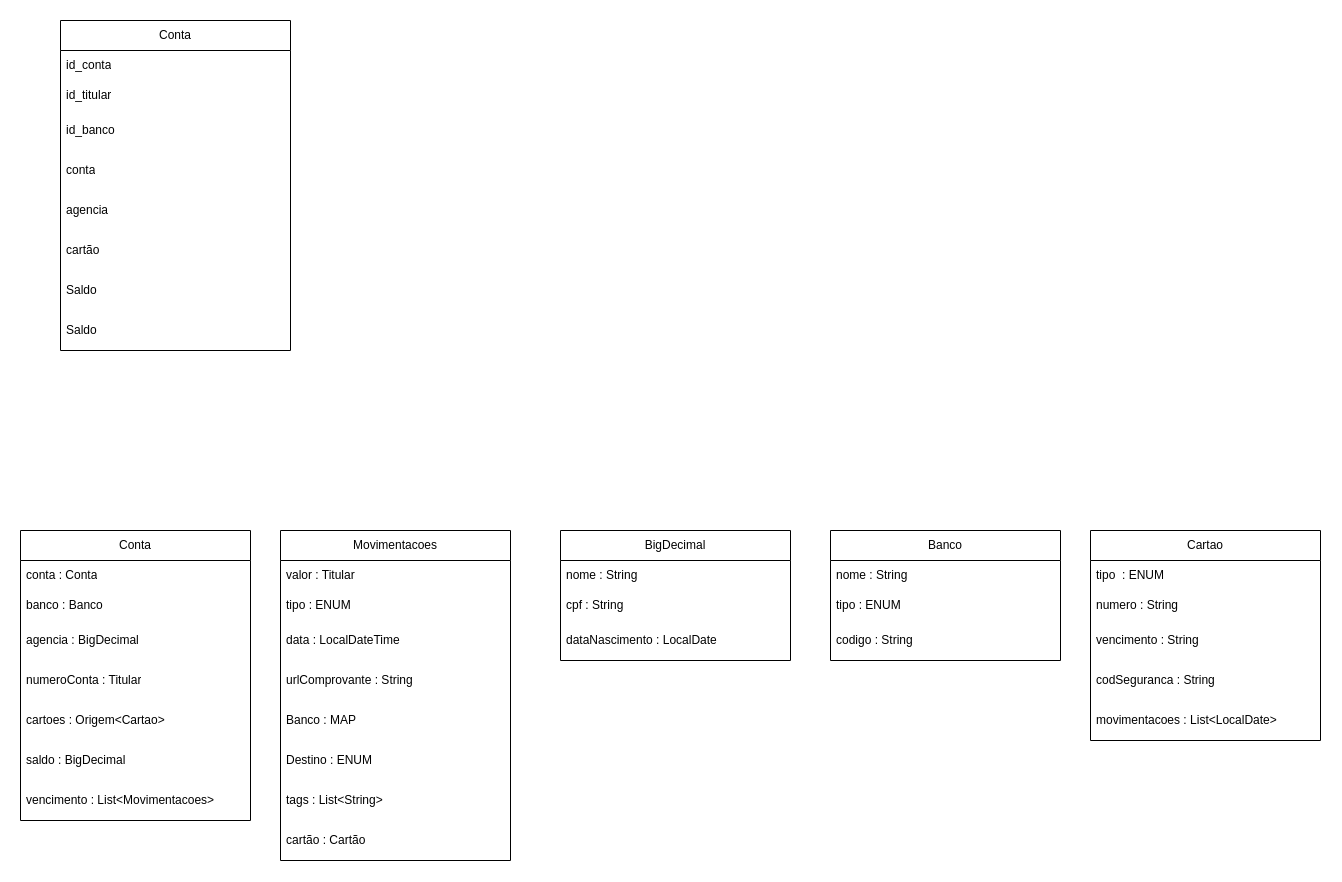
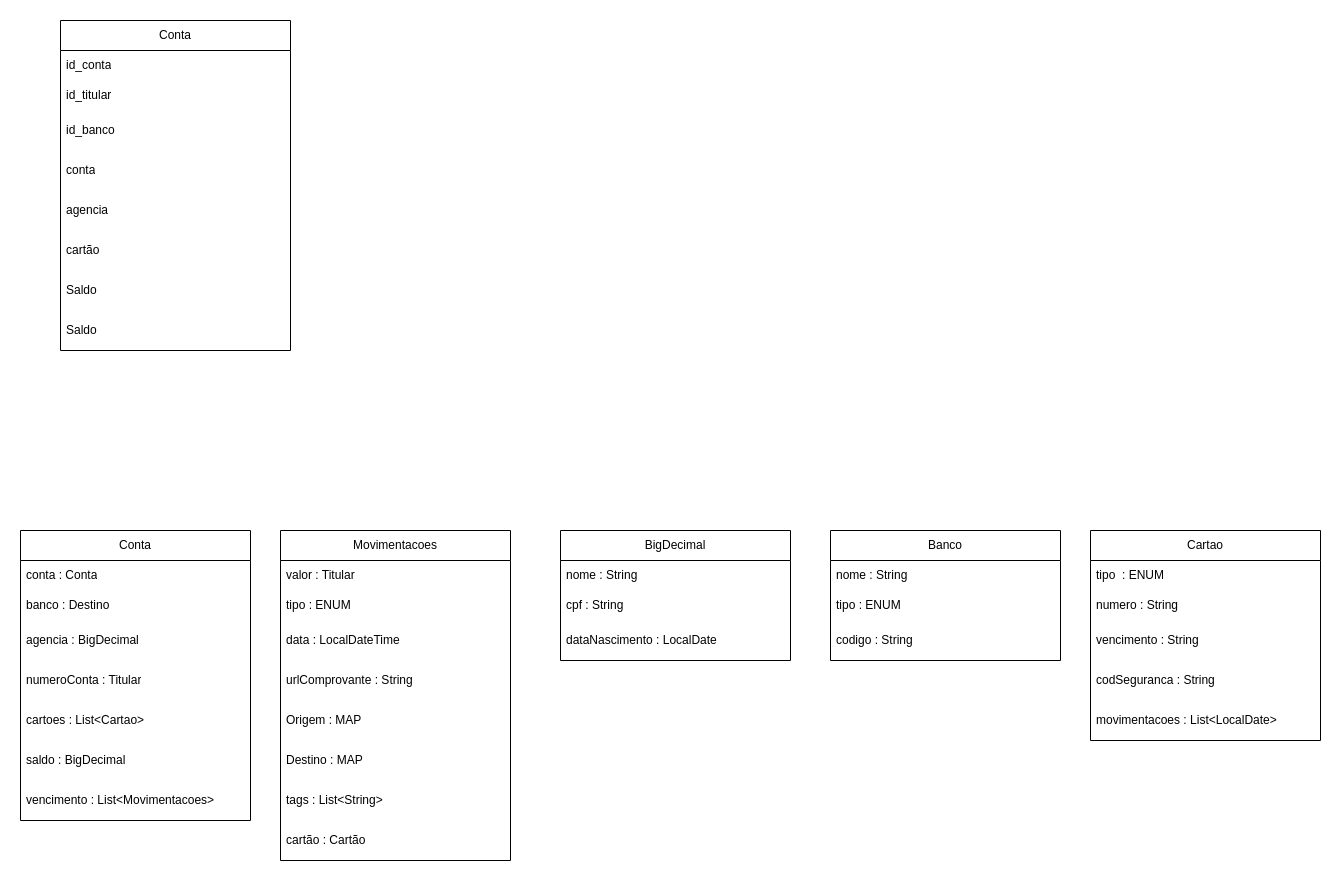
node "banco : Banco": label "banco : Banco" -> "banco : Destino"
node "cartoes : Origem<Cartao>": label "cartoes : Origem<Cartao>" -> "cartoes : List<Cartao>"
node "Banco : MAP": label "Banco : MAP" -> "Origem : MAP"
node "Destino : ENUM": label "Destino : ENUM" -> "Destino : MAP"
